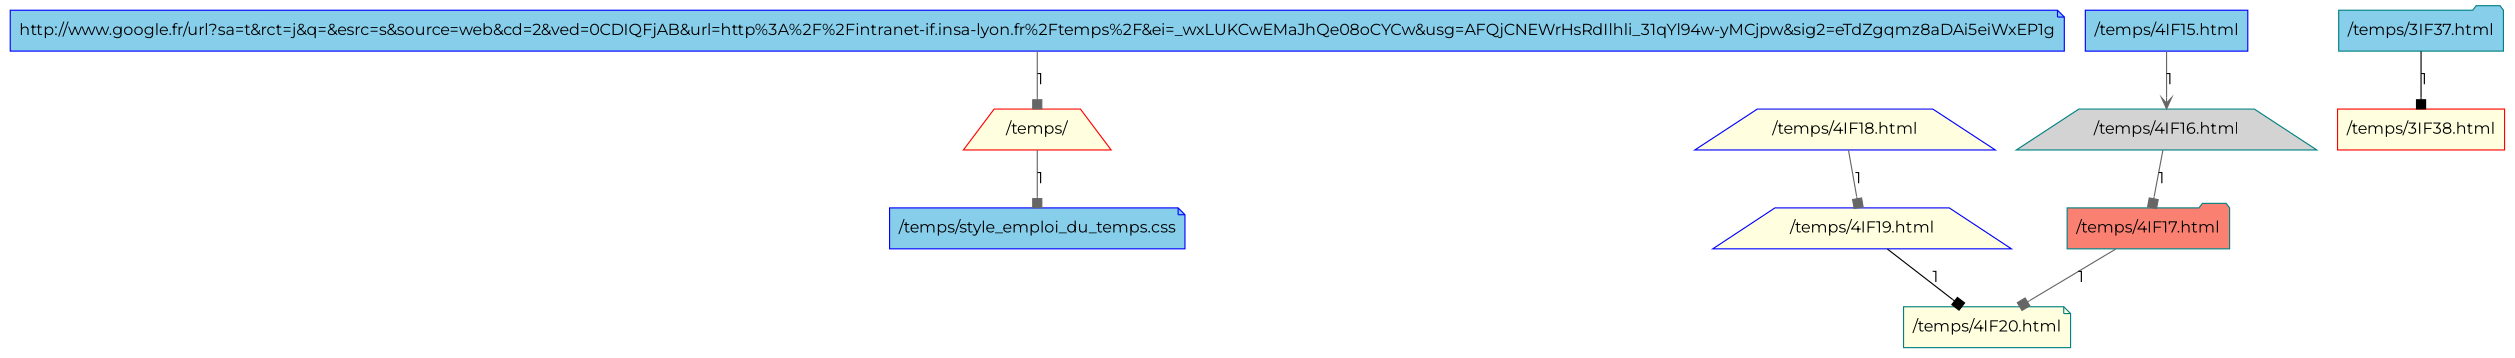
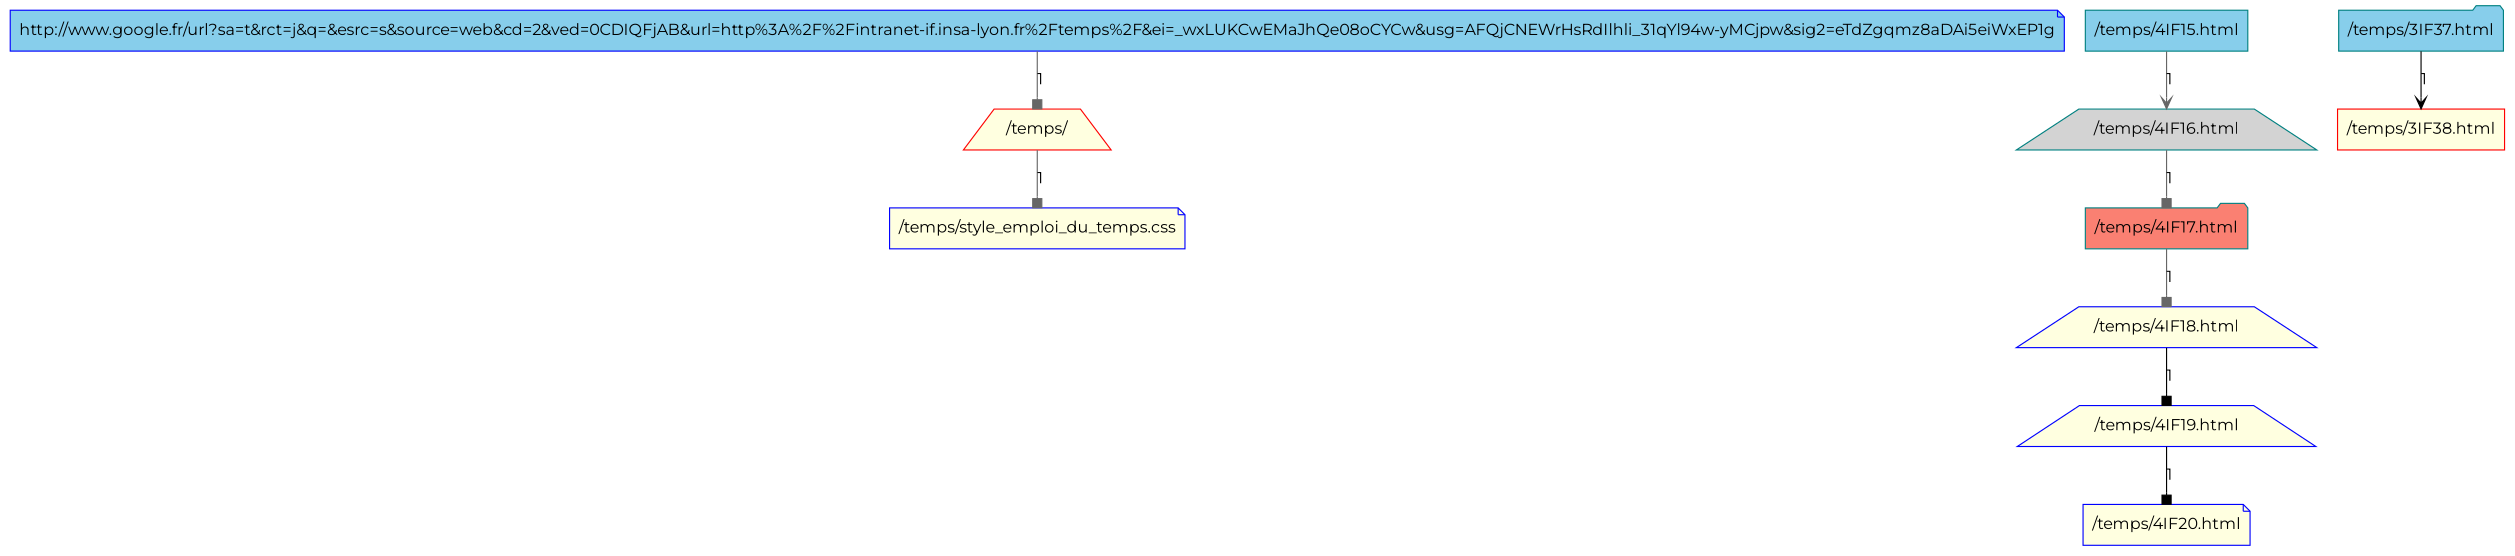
node "/temps/4IF15.html": color blue -> teal
edge "/temps/3IF37.html" -> "/temps/3IF38.html": arrowhead box -> vee
edge "/temps/4IF18.html" -> "/temps/4IF19.html": color gray40 -> black
node "/temps/style_emploi_du_temps.css": fillcolor skyblue -> lightyellow
edge "/temps/4IF17.html" -> "/temps/4IF20.html": now "/temps/4IF17.html" -> "/temps/4IF18.html"
node "/temps/4IF20.html": color teal -> blue
